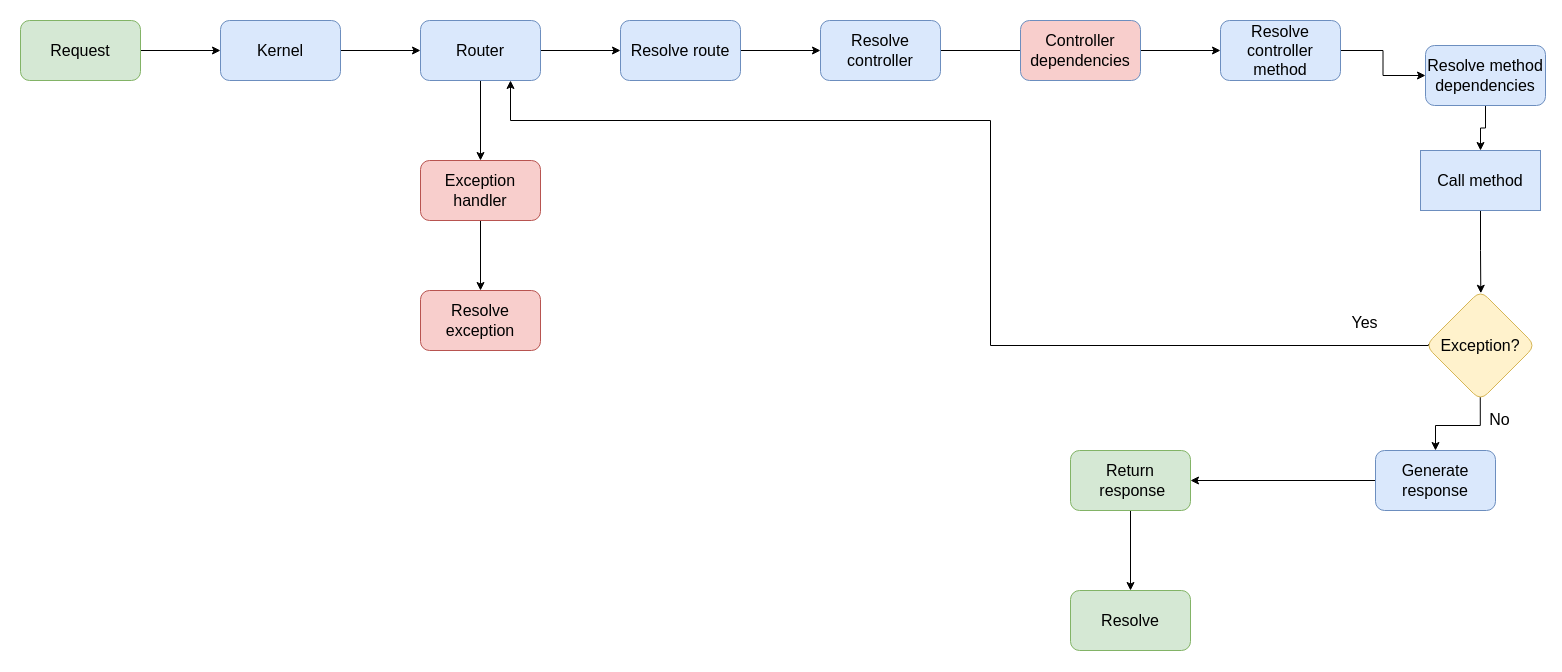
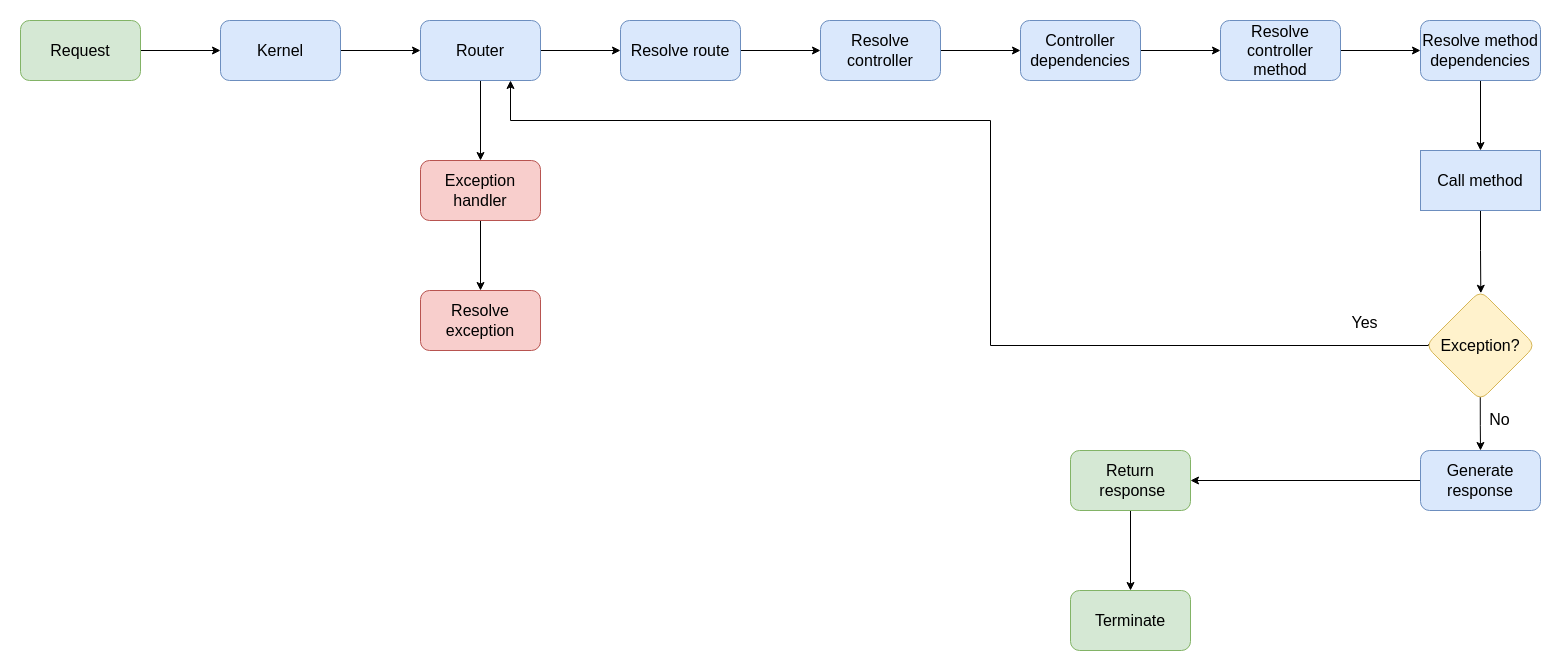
edge "Resolve controller" -- "Controller dependencies": arrowhead none -> classic
node "Controller dependencies": fillcolor #f8cecc -> #dae8fc
node "Resolve method dependencies": moved (1486, 76) -> (1481, 51)
node "Generate response": moved (1436, 481) -> (1481, 481)
node "Resolve": label "Resolve" -> "Terminate"
